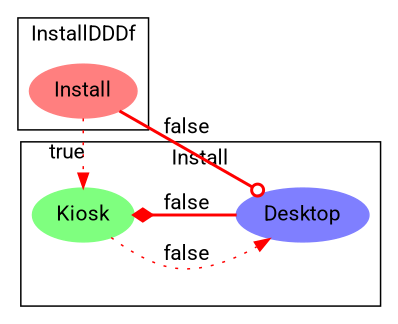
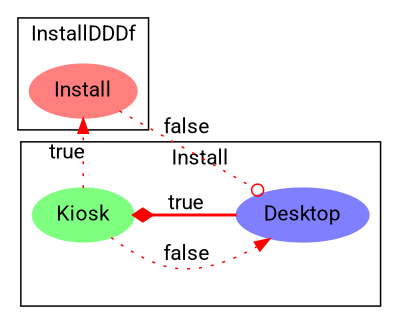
edge "Install" -> "Kiosk": reversed
edge "Install" -> "Desktop": style bold -> dotted
edge "Desktop" -> "Kiosk": label "false" -> "true"
